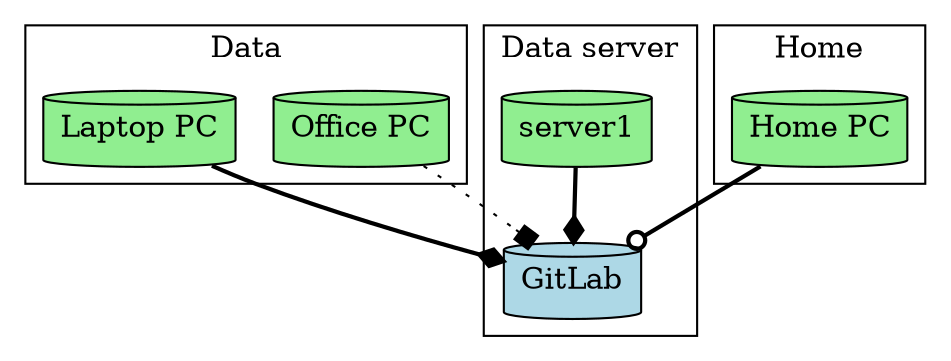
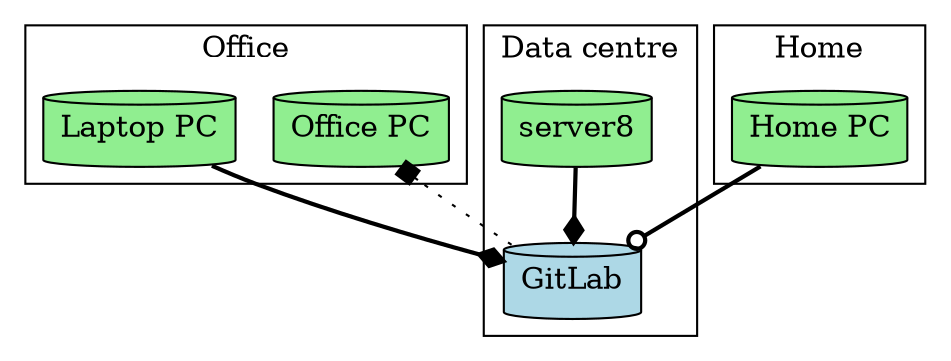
cluster "Data": label "Data" -> "Office"
cluster "Data server": label "Data server" -> "Data centre"
node "server1": label "server1" -> "server8"
edge "Office PC" -> "GitLab": reversed
